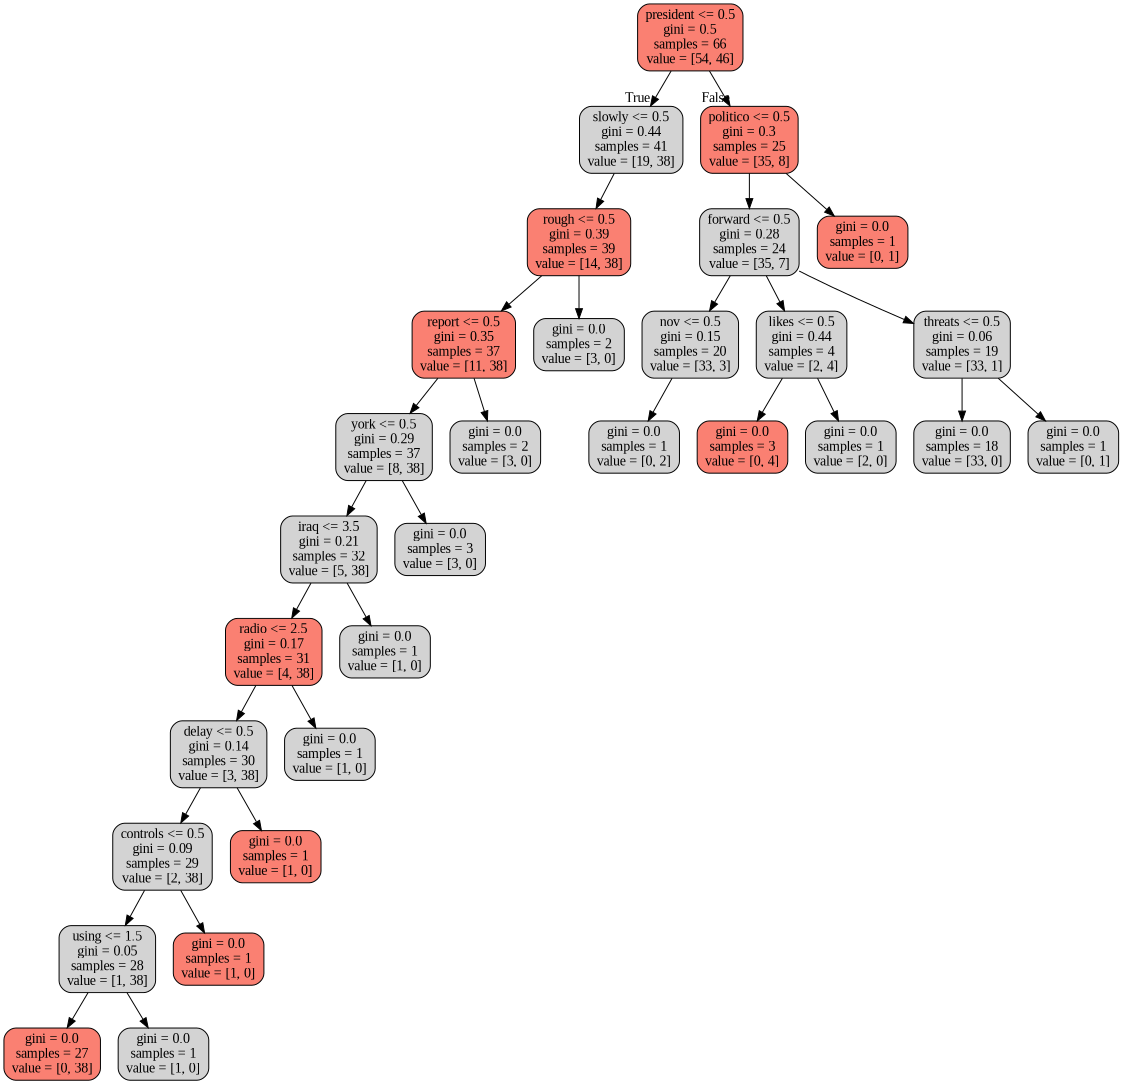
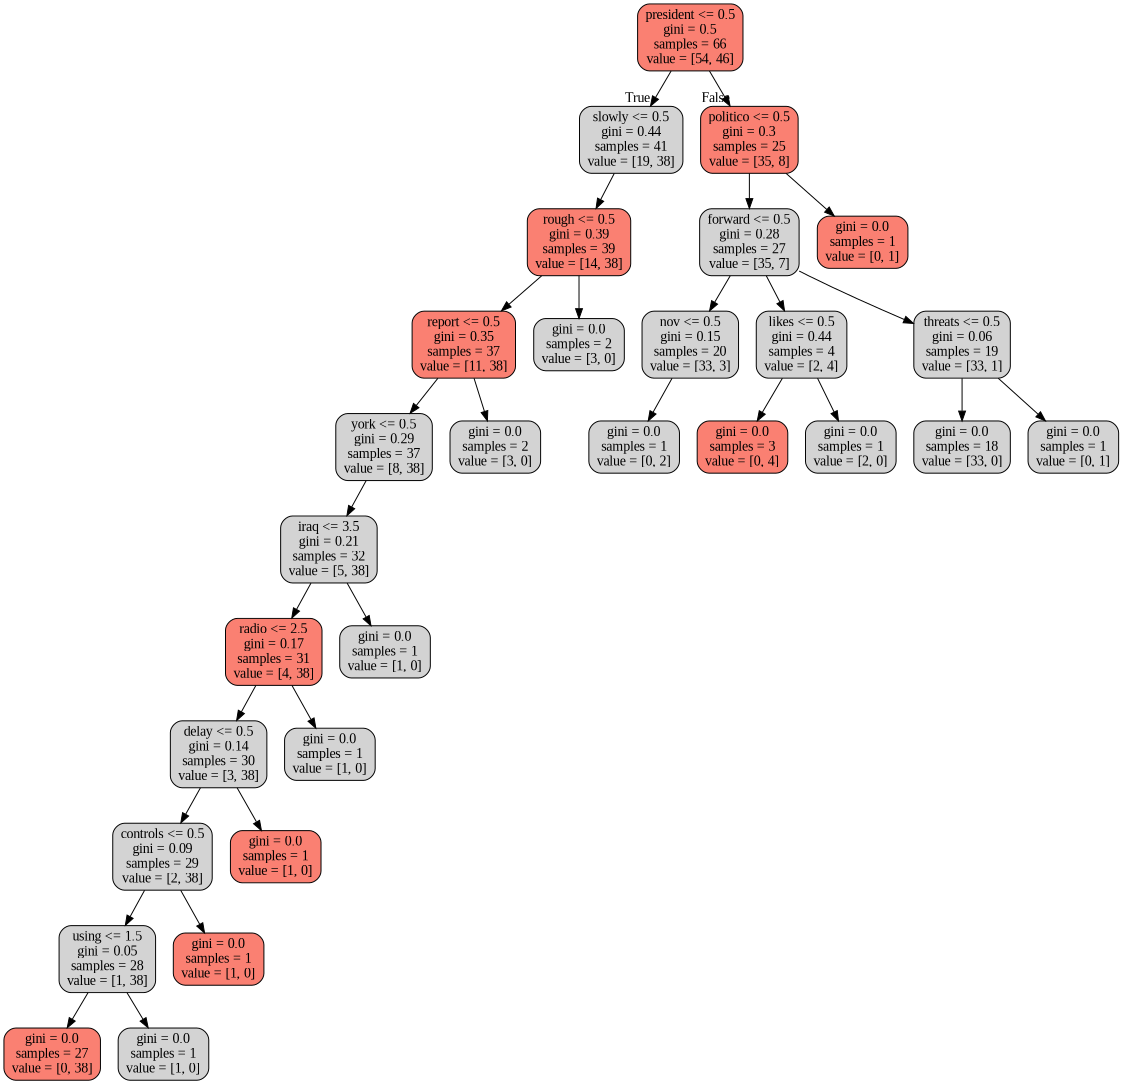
node "forward <= 0.5 gini = 0.28 samples = 24 value = [35, 7]": label "forward <= 0.5 gini = 0.28 samples = 24 value = [35, 7]" -> "forward <= 0.5 gini = 0.28 samples = 27 value = [35, 7]"
node "gini = 0.0 samples = 3 value = [3, 0]": removed
